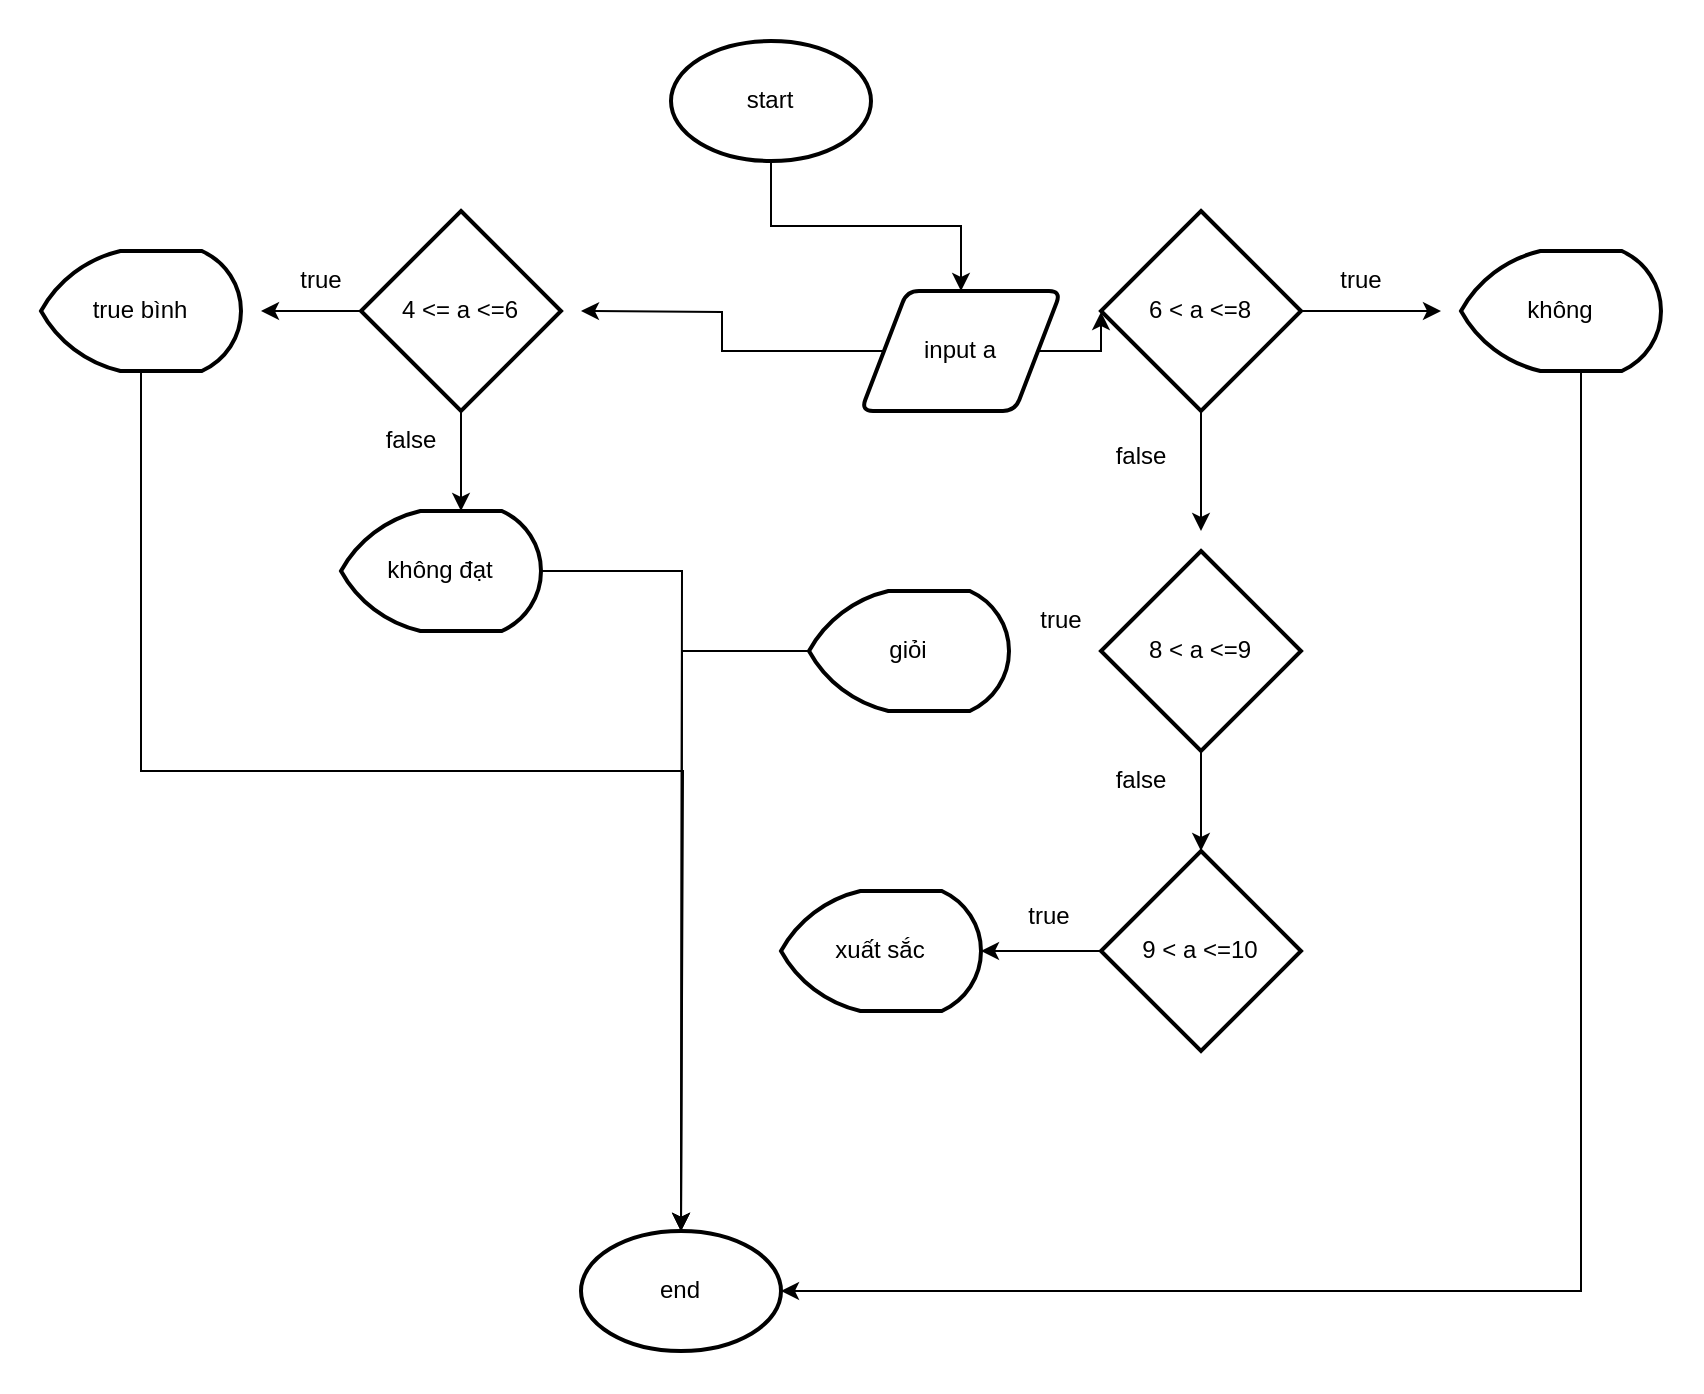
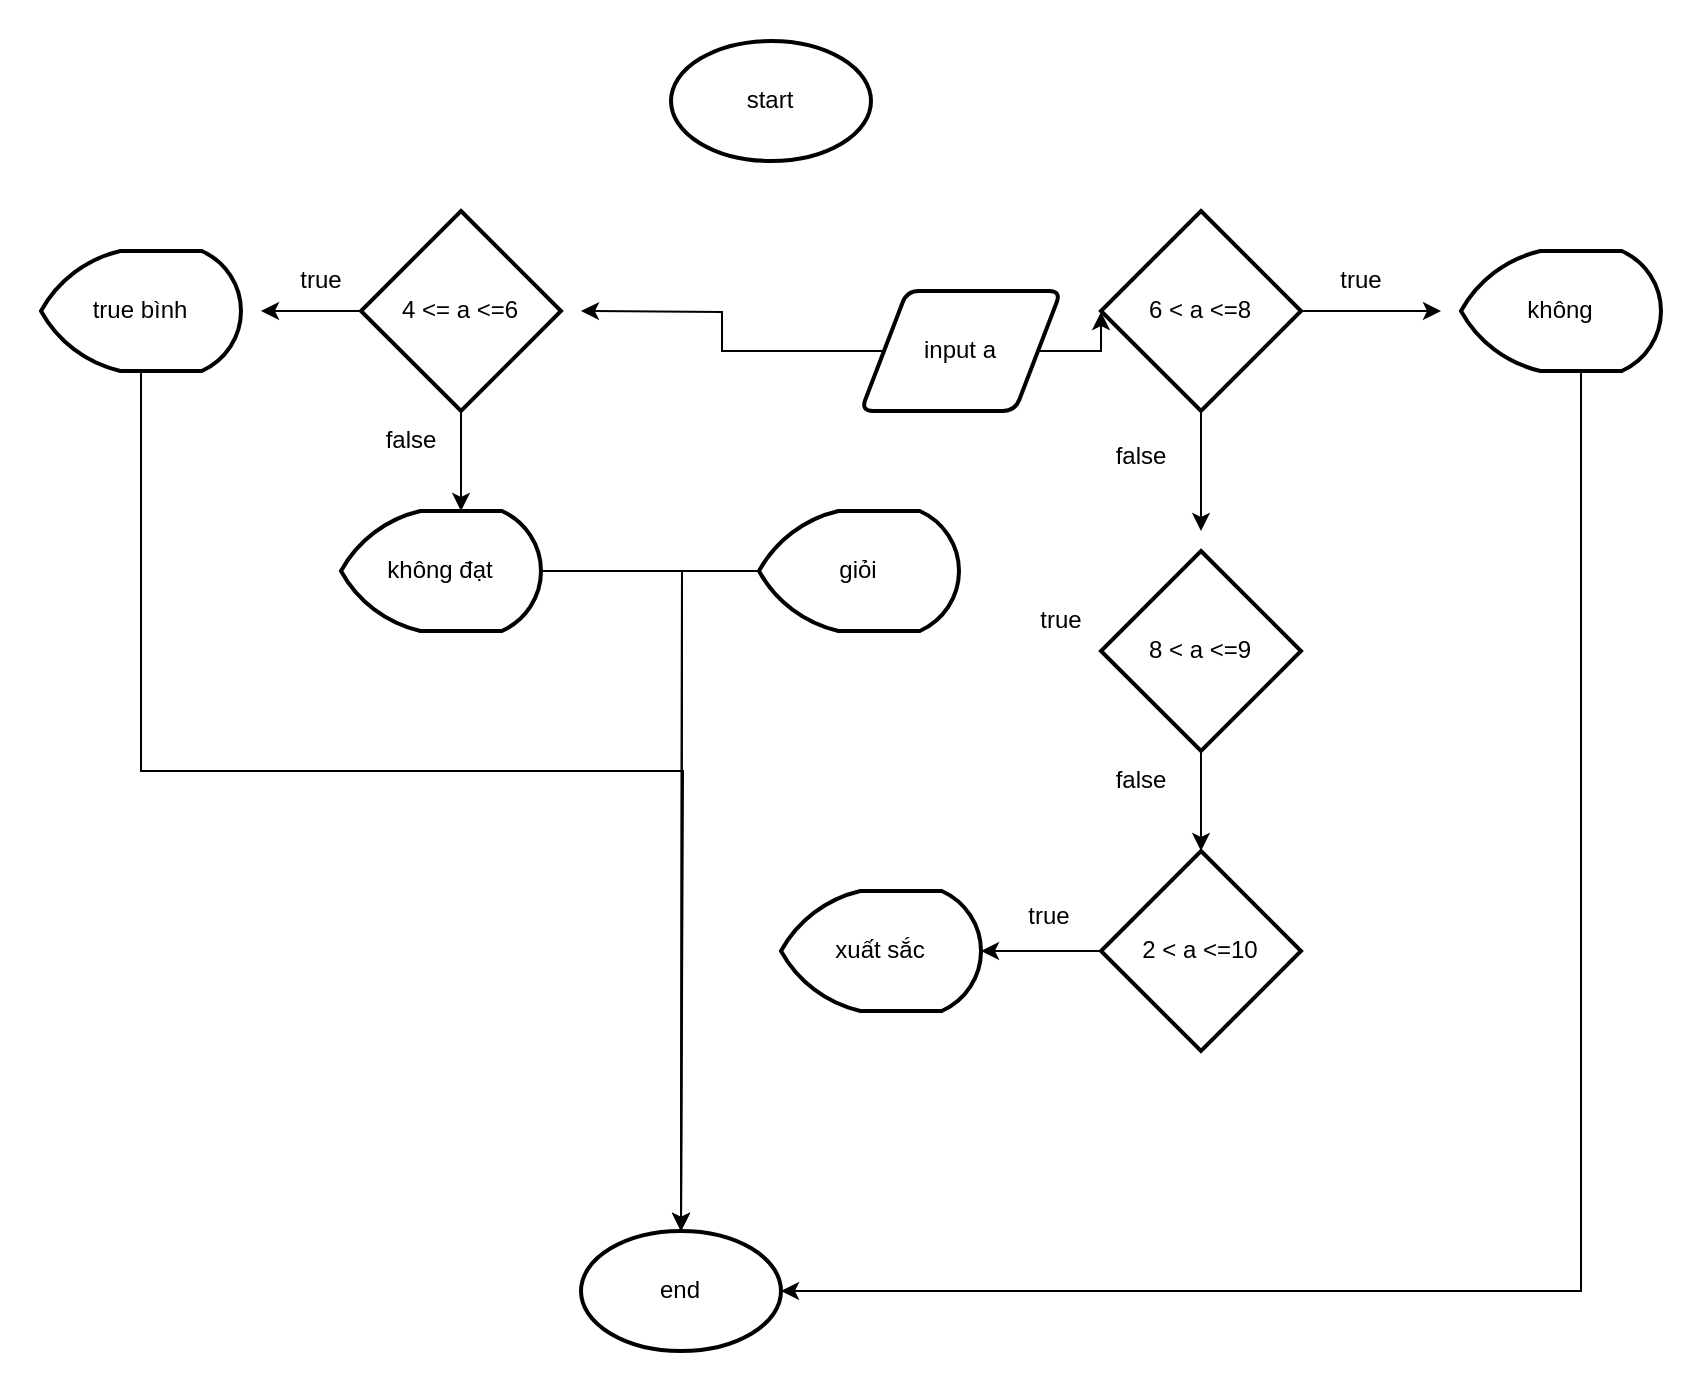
edge "start" -> "input a": removed
node "giỏi": moved (909, 651) -> (859, 571)
node "9 < a <=10": label "9 < a <=10" -> "2 < a <=10"
